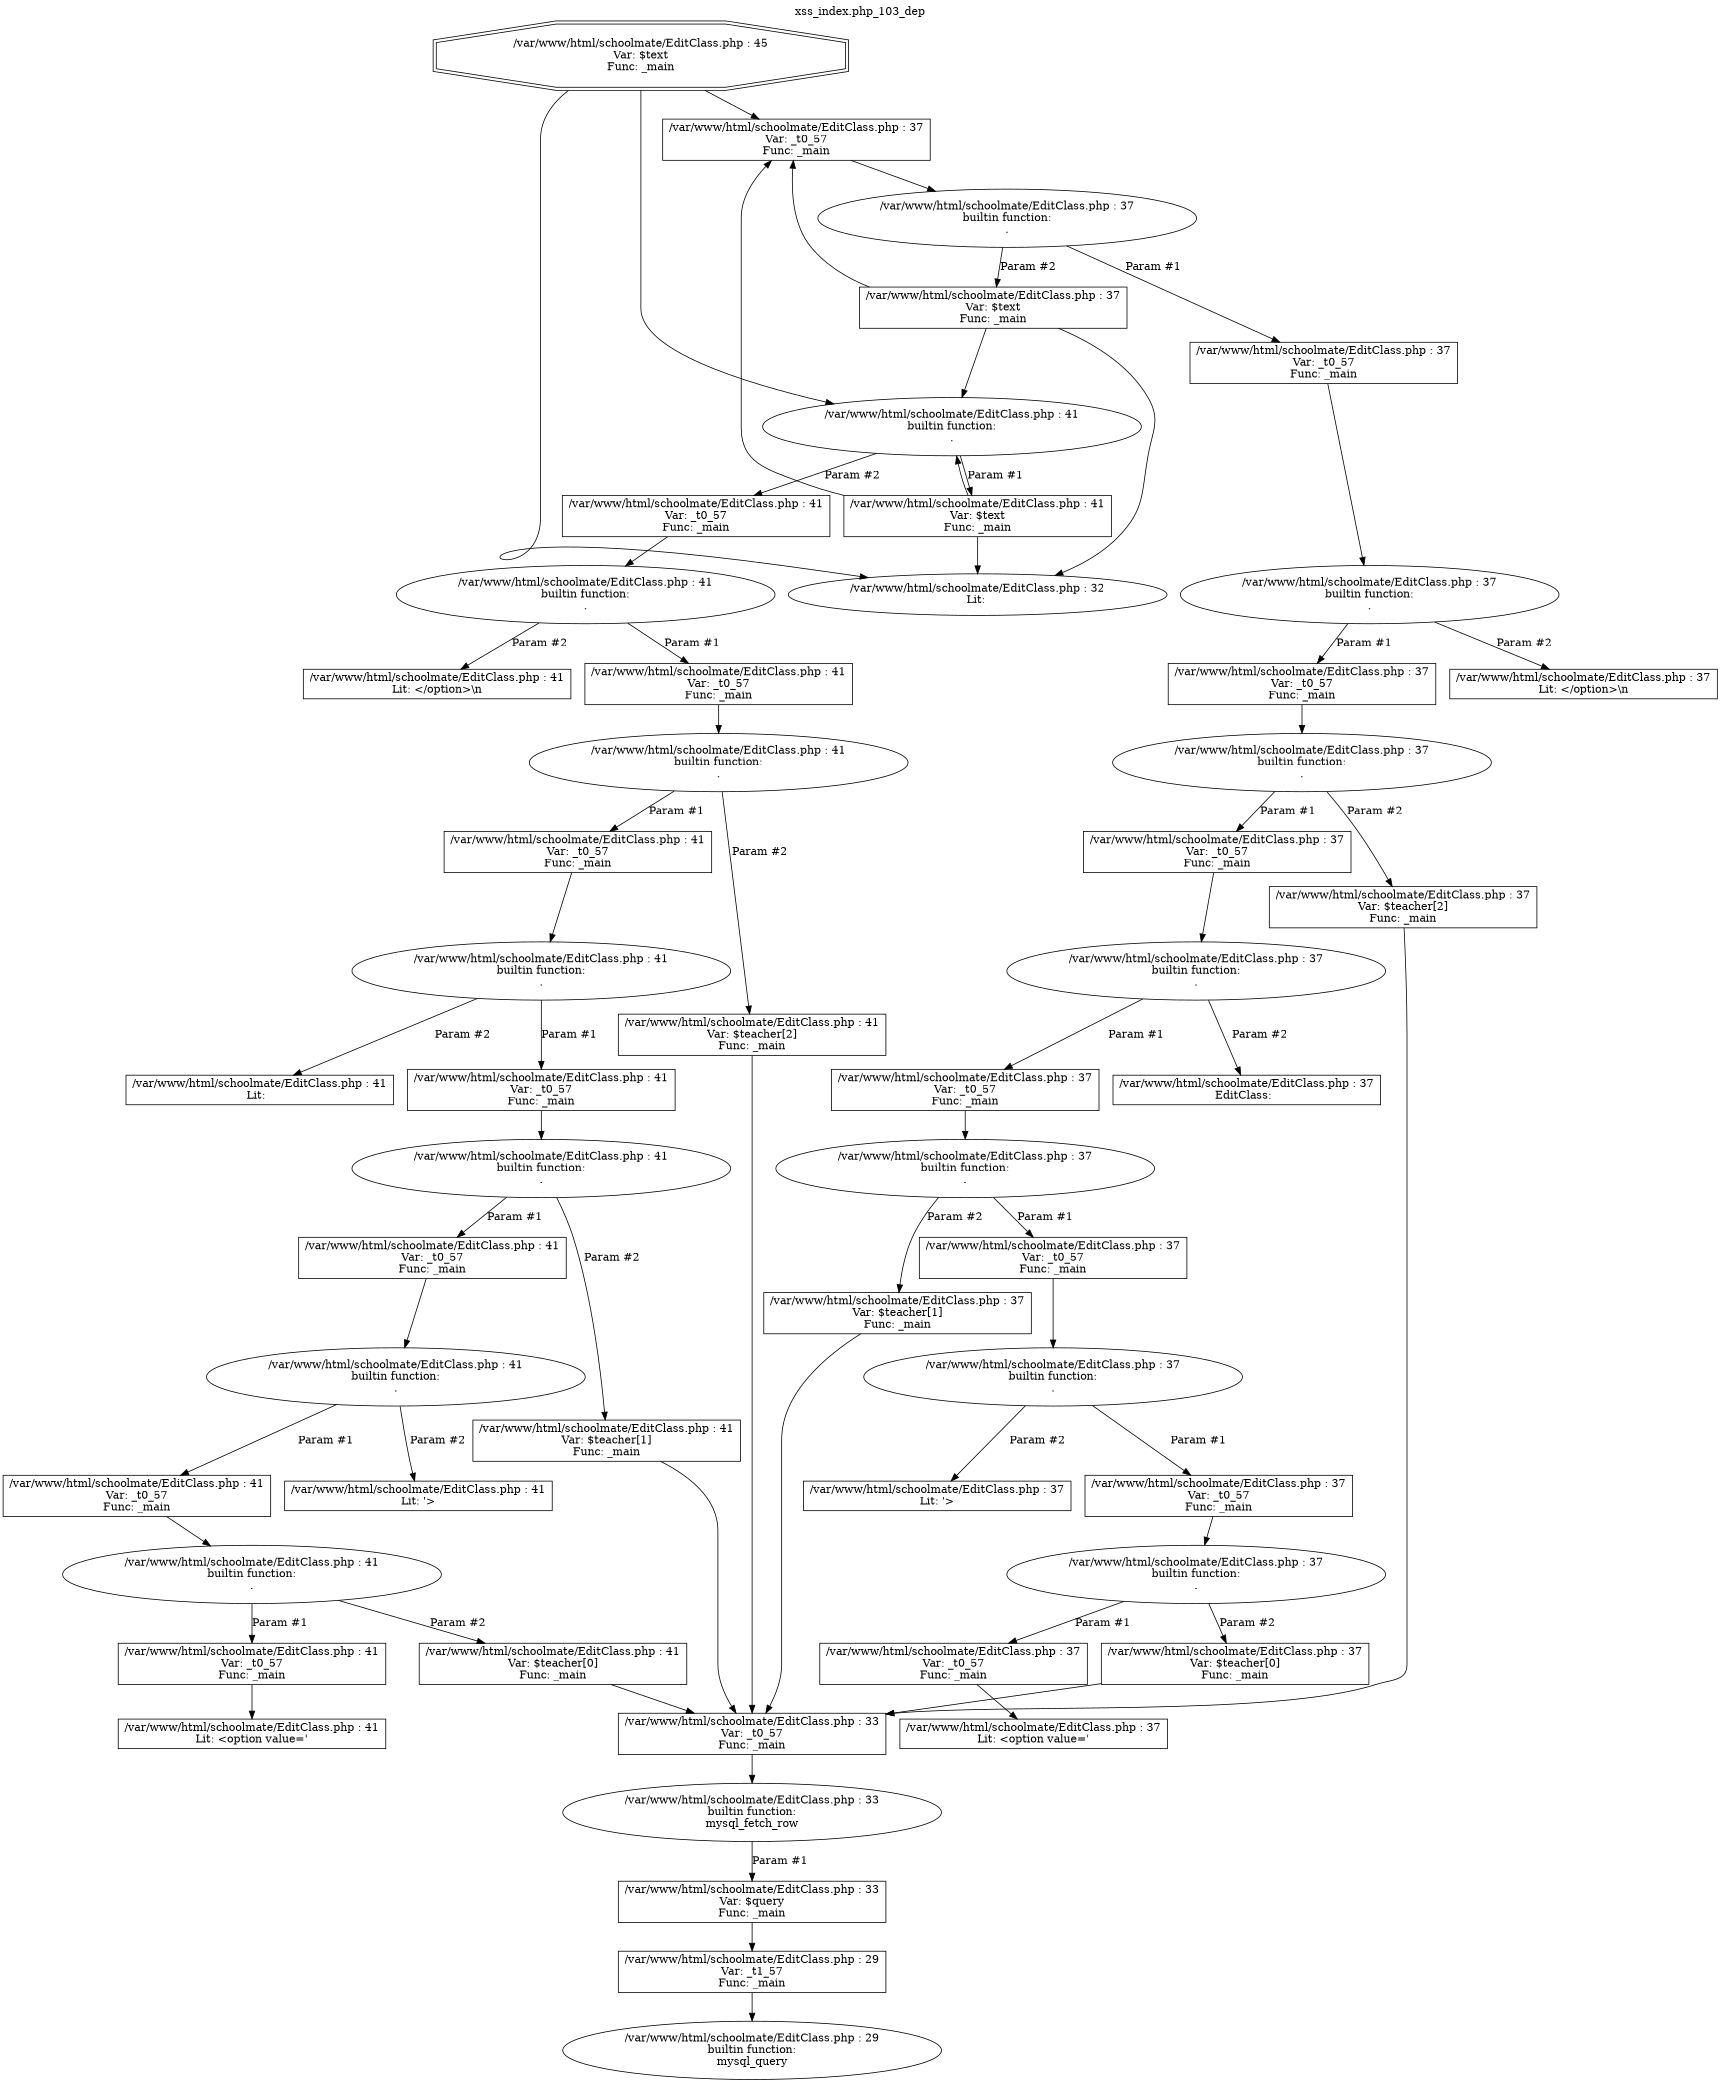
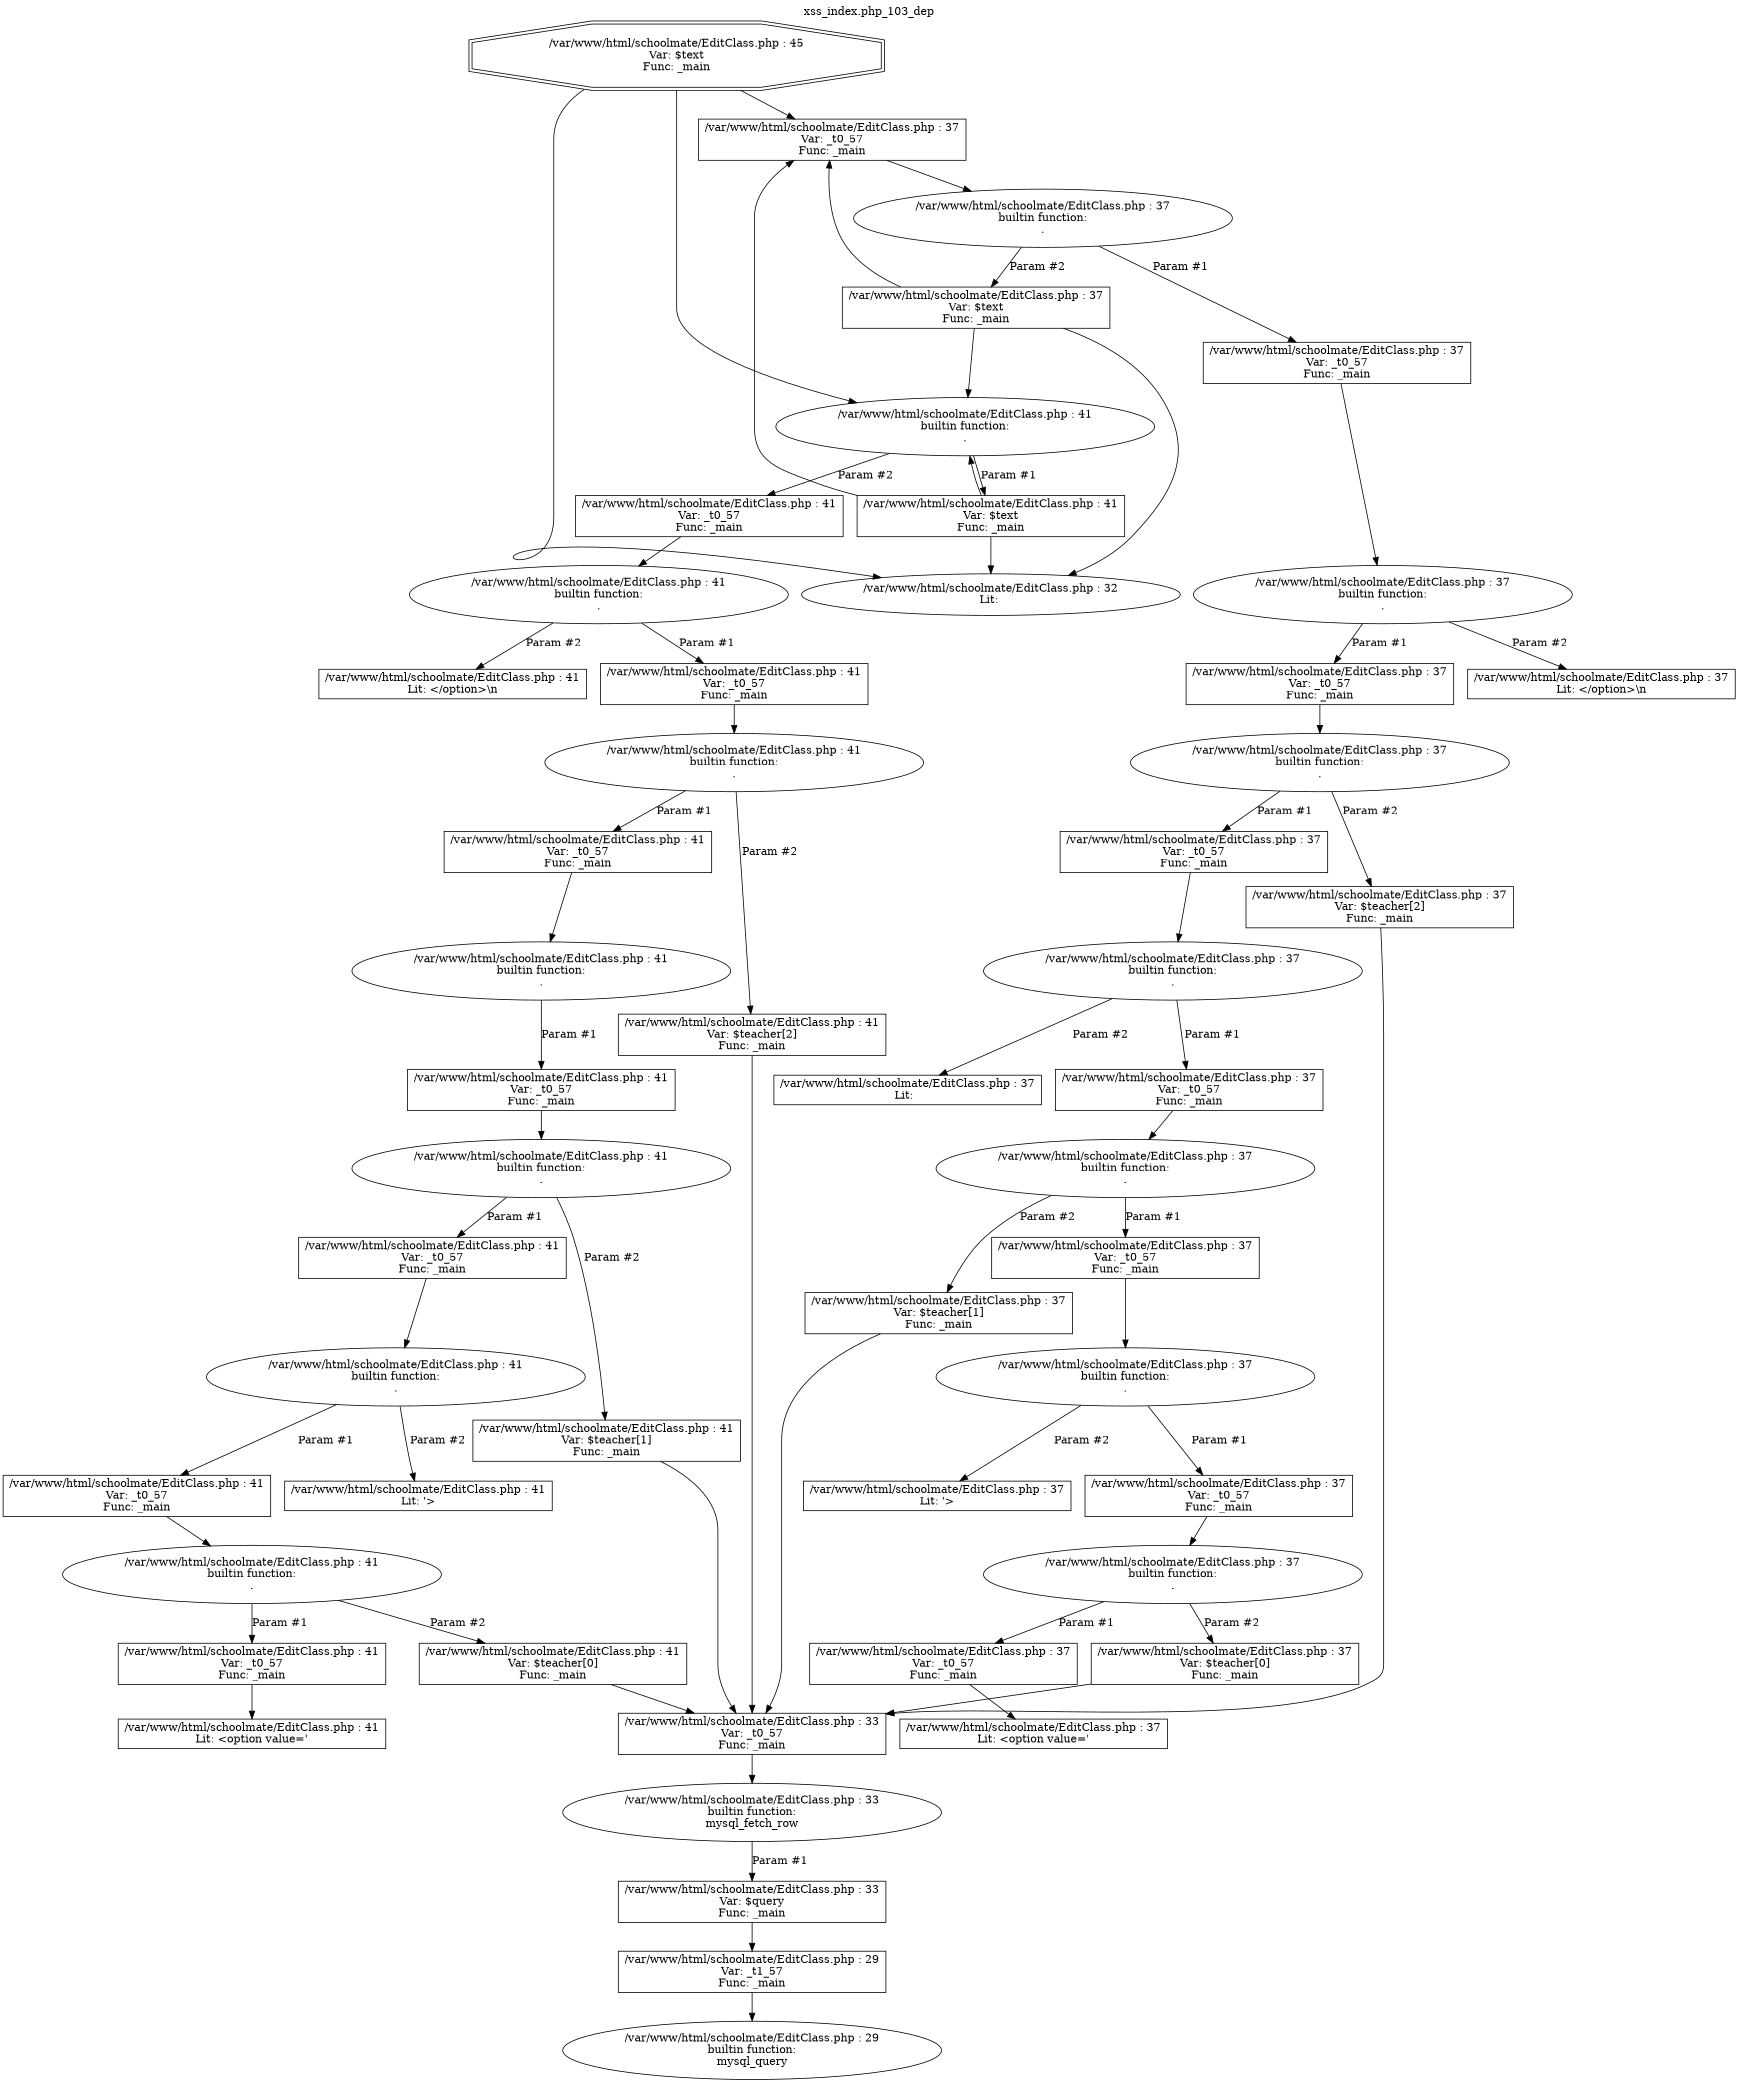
node "/var/www/html/schoolmate/EditClass.php : 41 Lit:": removed
node "/var/www/html/schoolmate/EditClass.php : 37 EditClass:": label "/var/www/html/schoolmate/EditClass.php : 37 EditClass:" -> "/var/www/html/schoolmate/EditClass.php : 37 Lit:"
